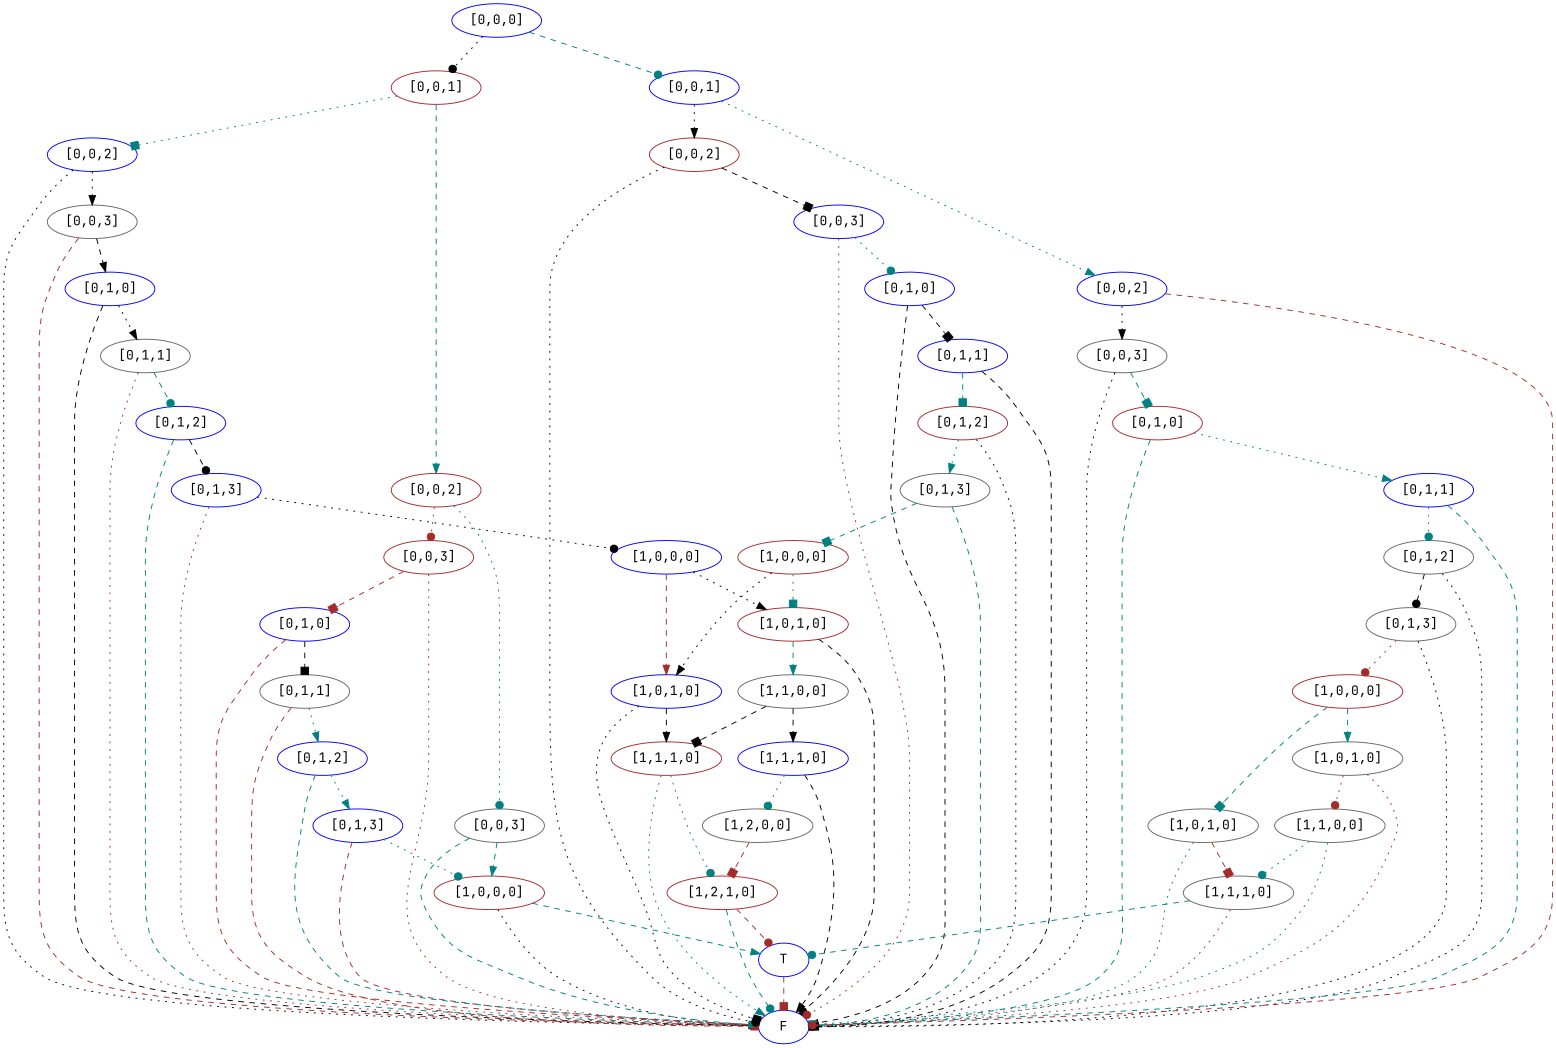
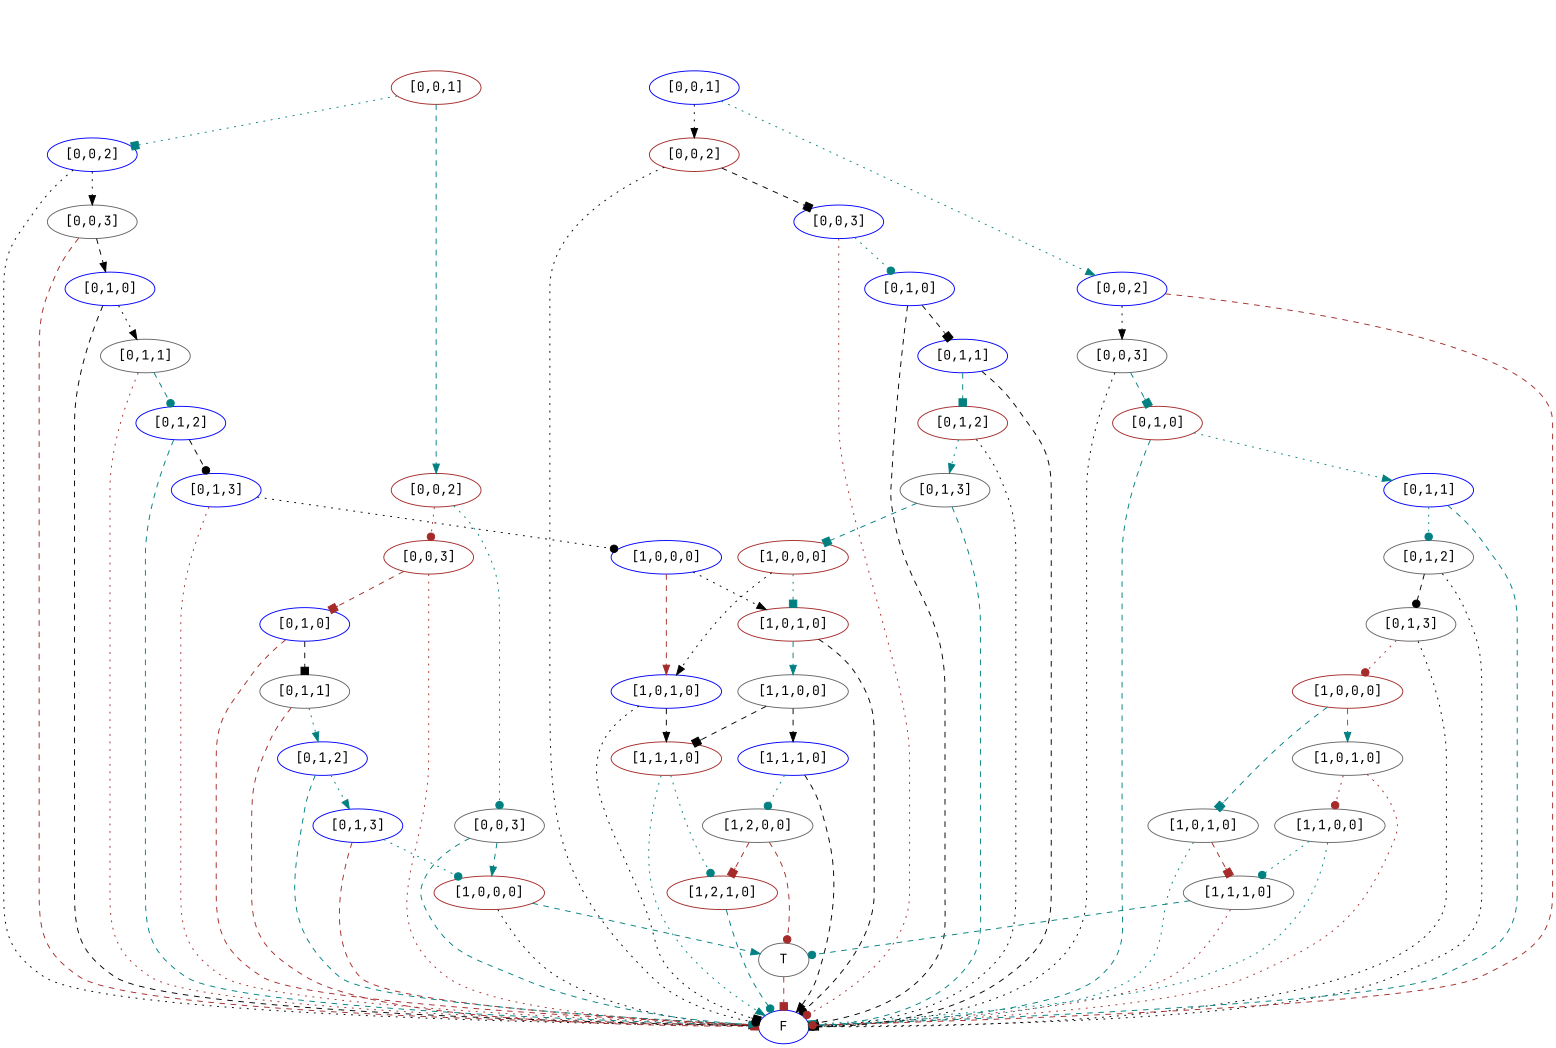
node "[0,0,0]": removed
edge "[1,2,1,0]" -> "T": now "[1,2,0,0]" -> "T"
node "T": color blue -> gray40
